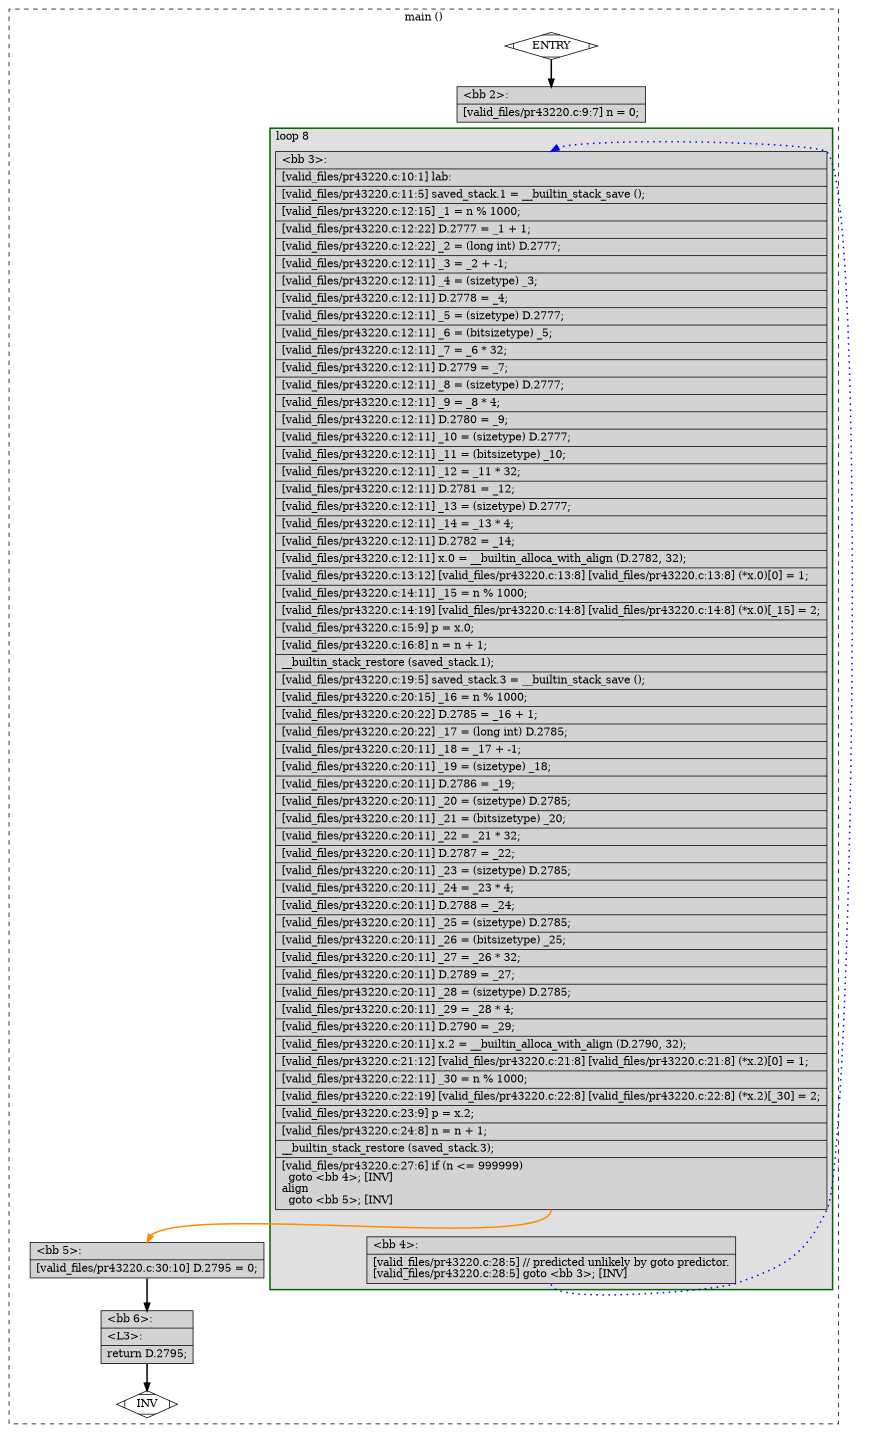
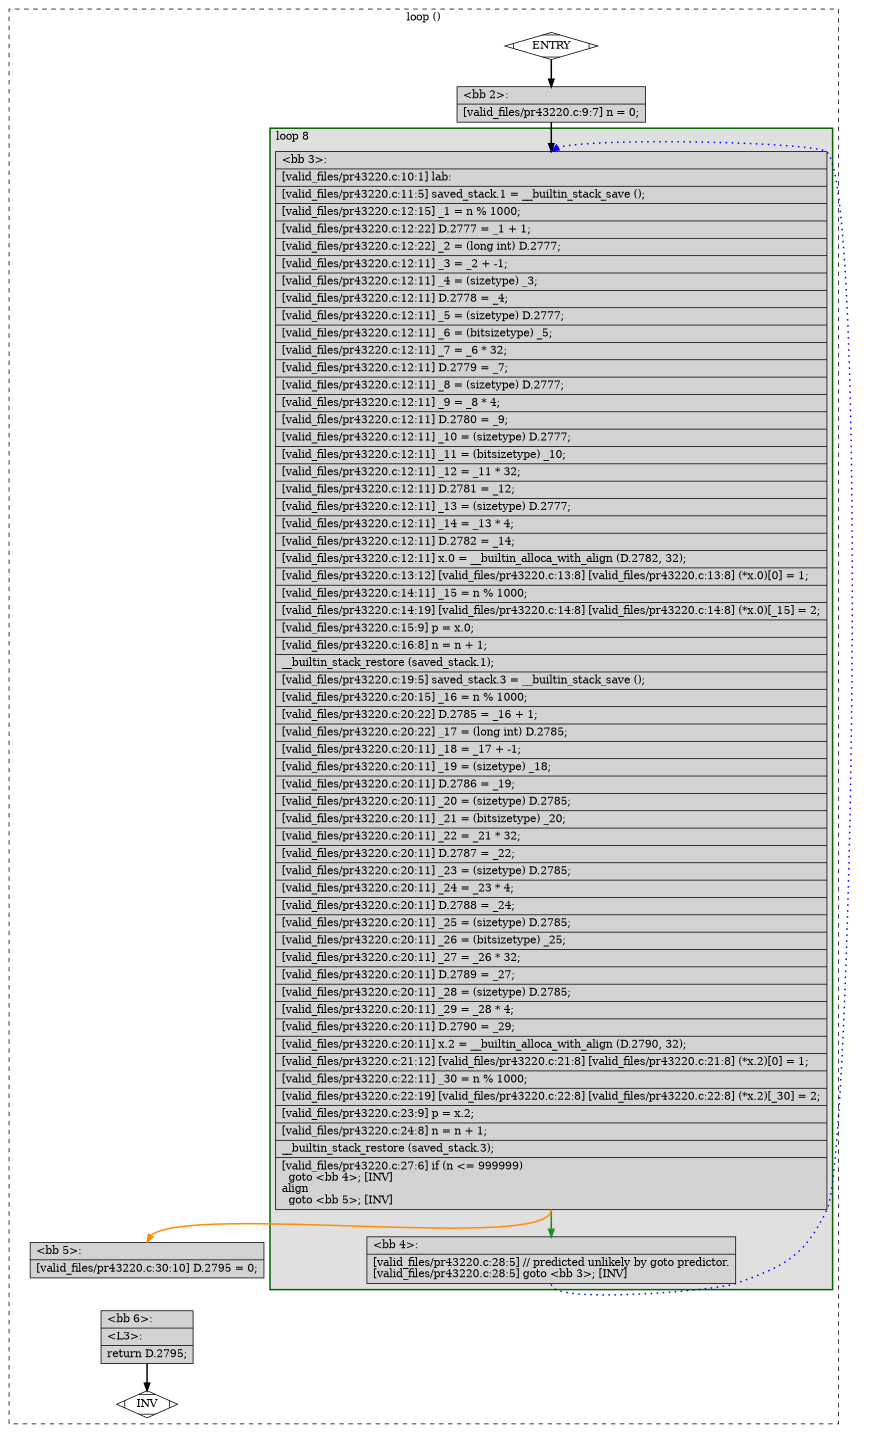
cluster "main ()": label "main ()" -> "loop ()"
edge "<bb 2>:" -> "<bb 3>:": added
edge "<bb 3>:" -> "<bb 4>:": added
edge "<bb 5>:" -> "<bb 6>:": removed
